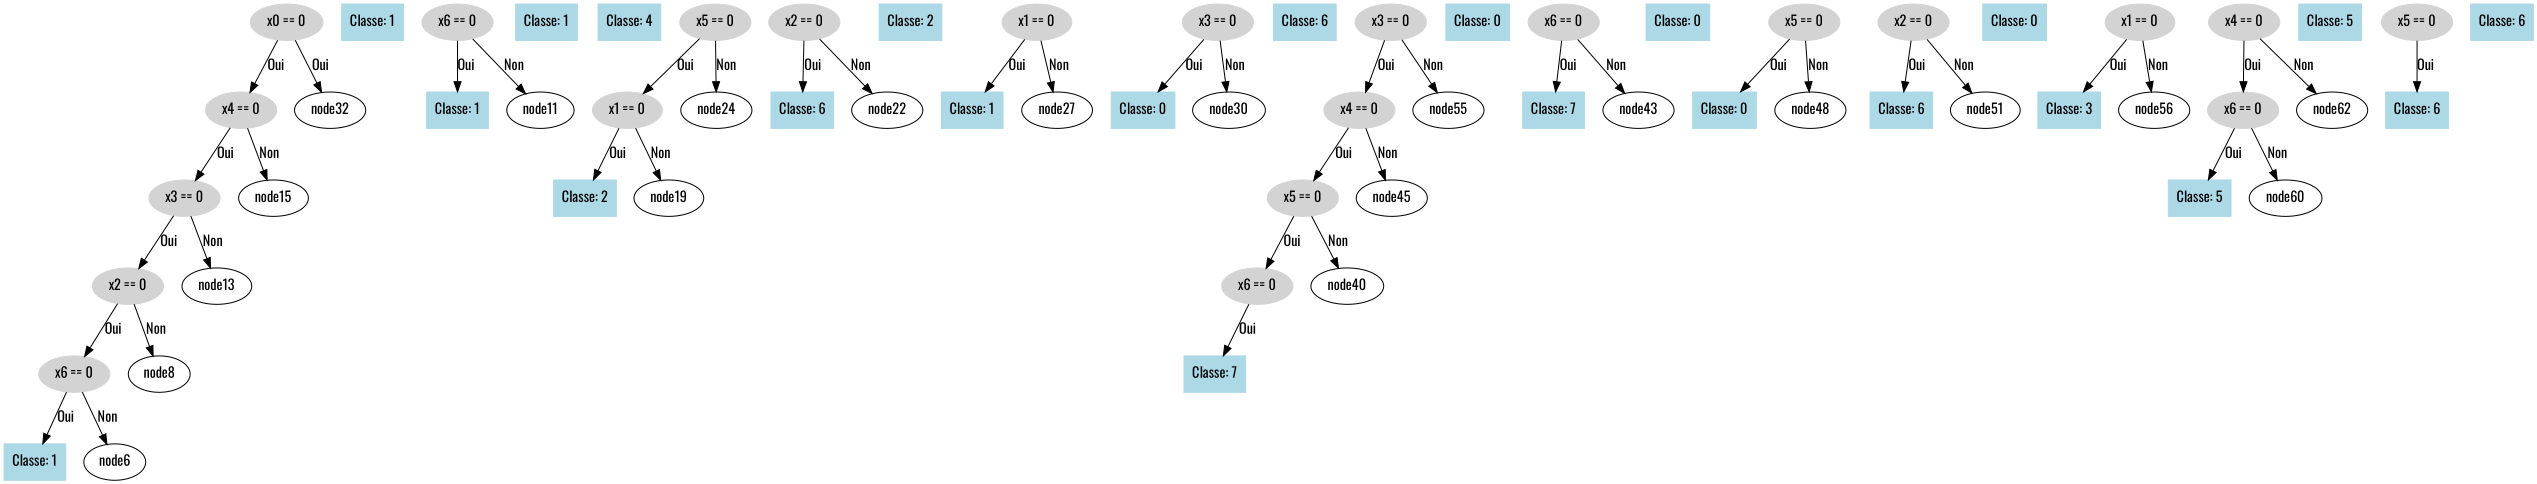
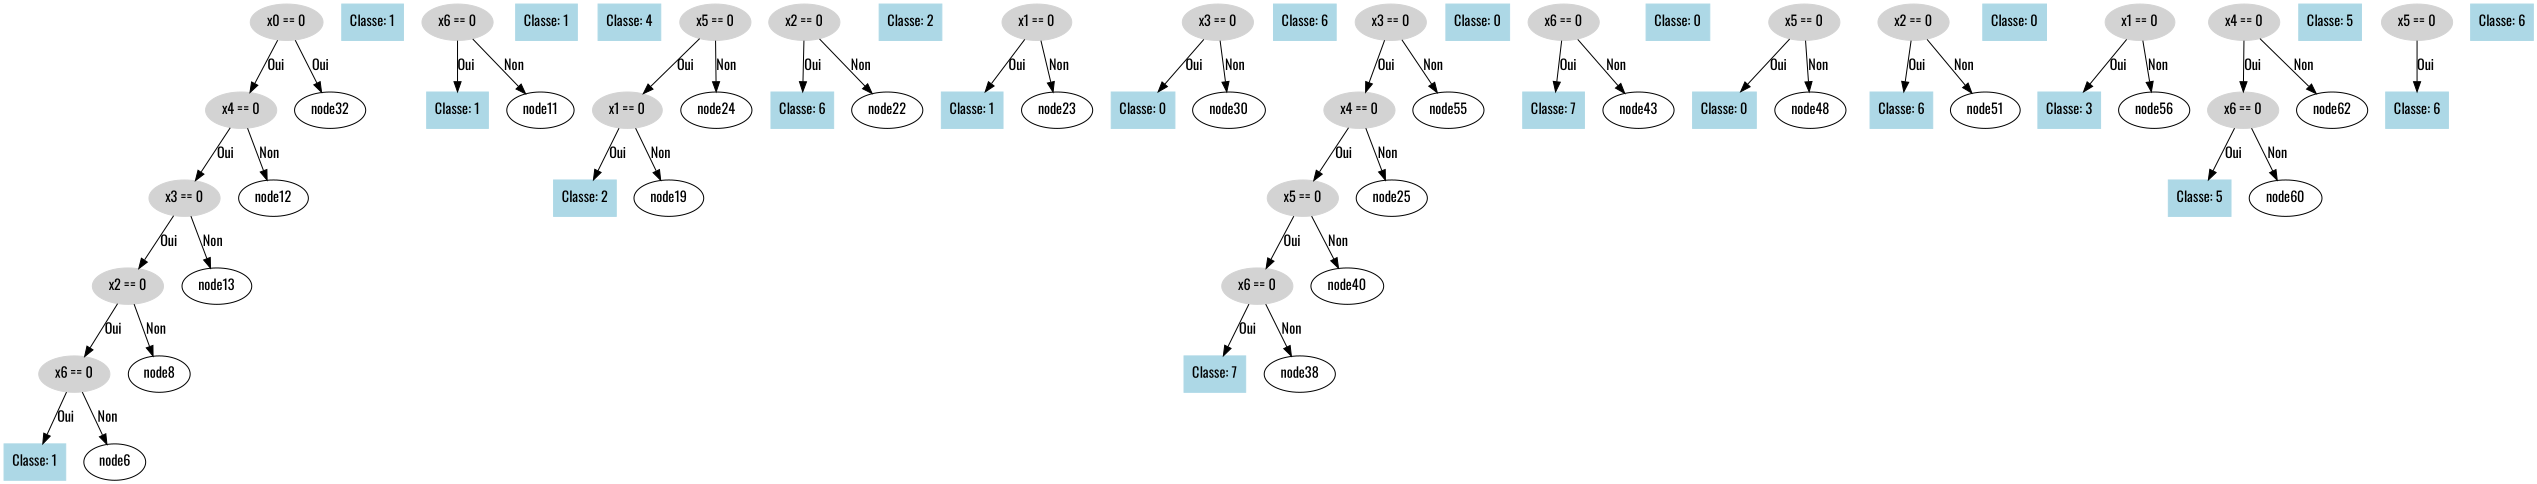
node "node27": label "node27" -> "node23"
node "node15": label "node15" -> "node12"
node "node45": label "node45" -> "node25"
node "node38": added
